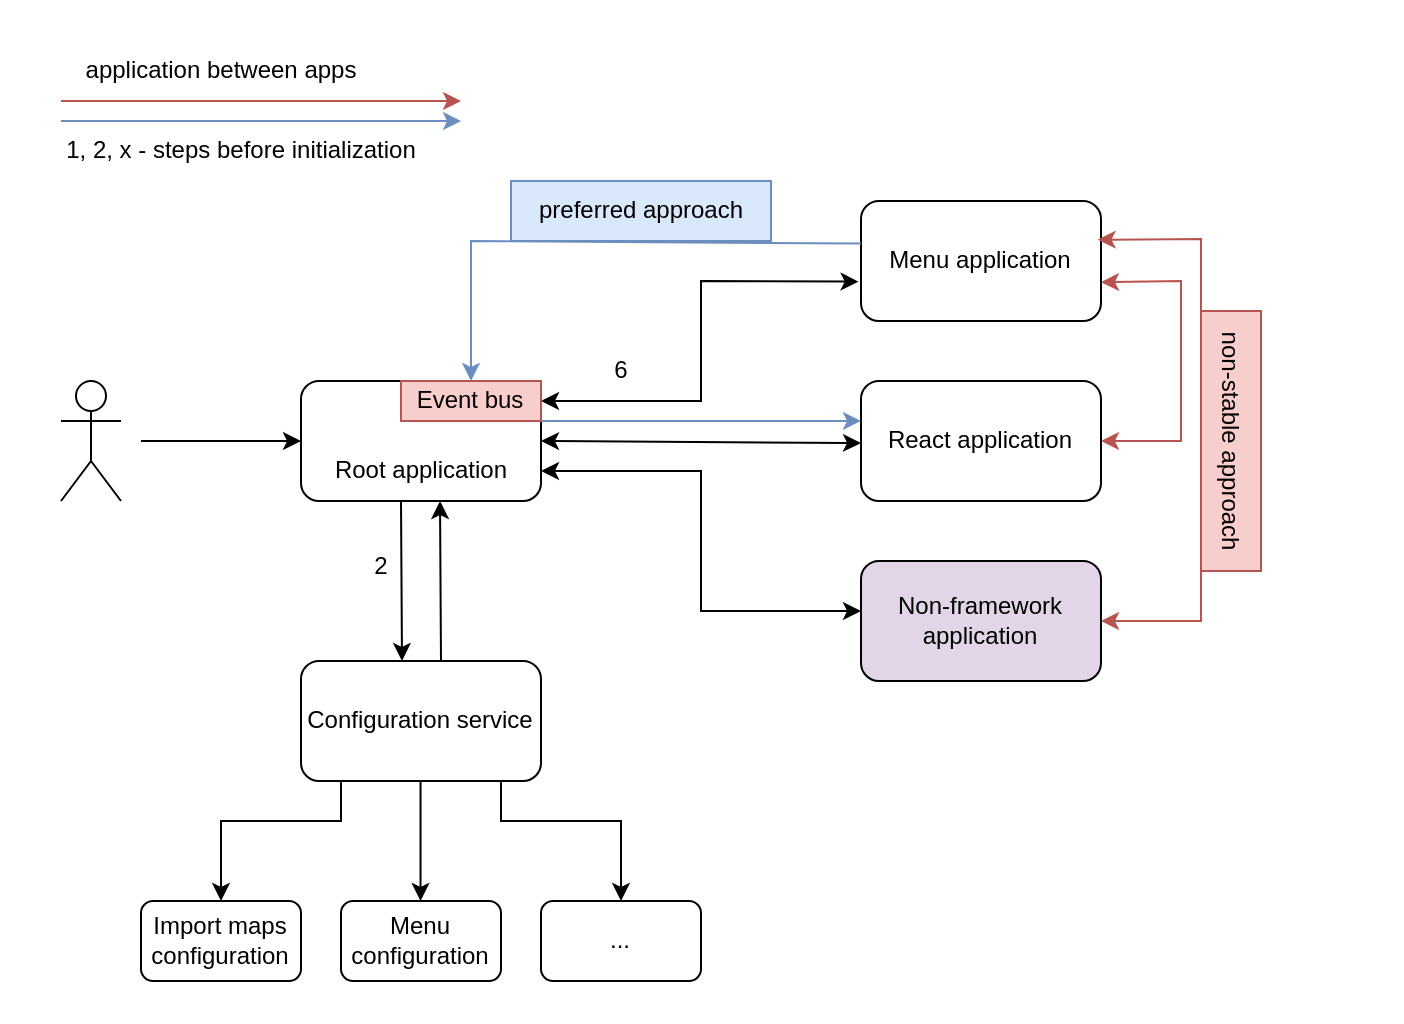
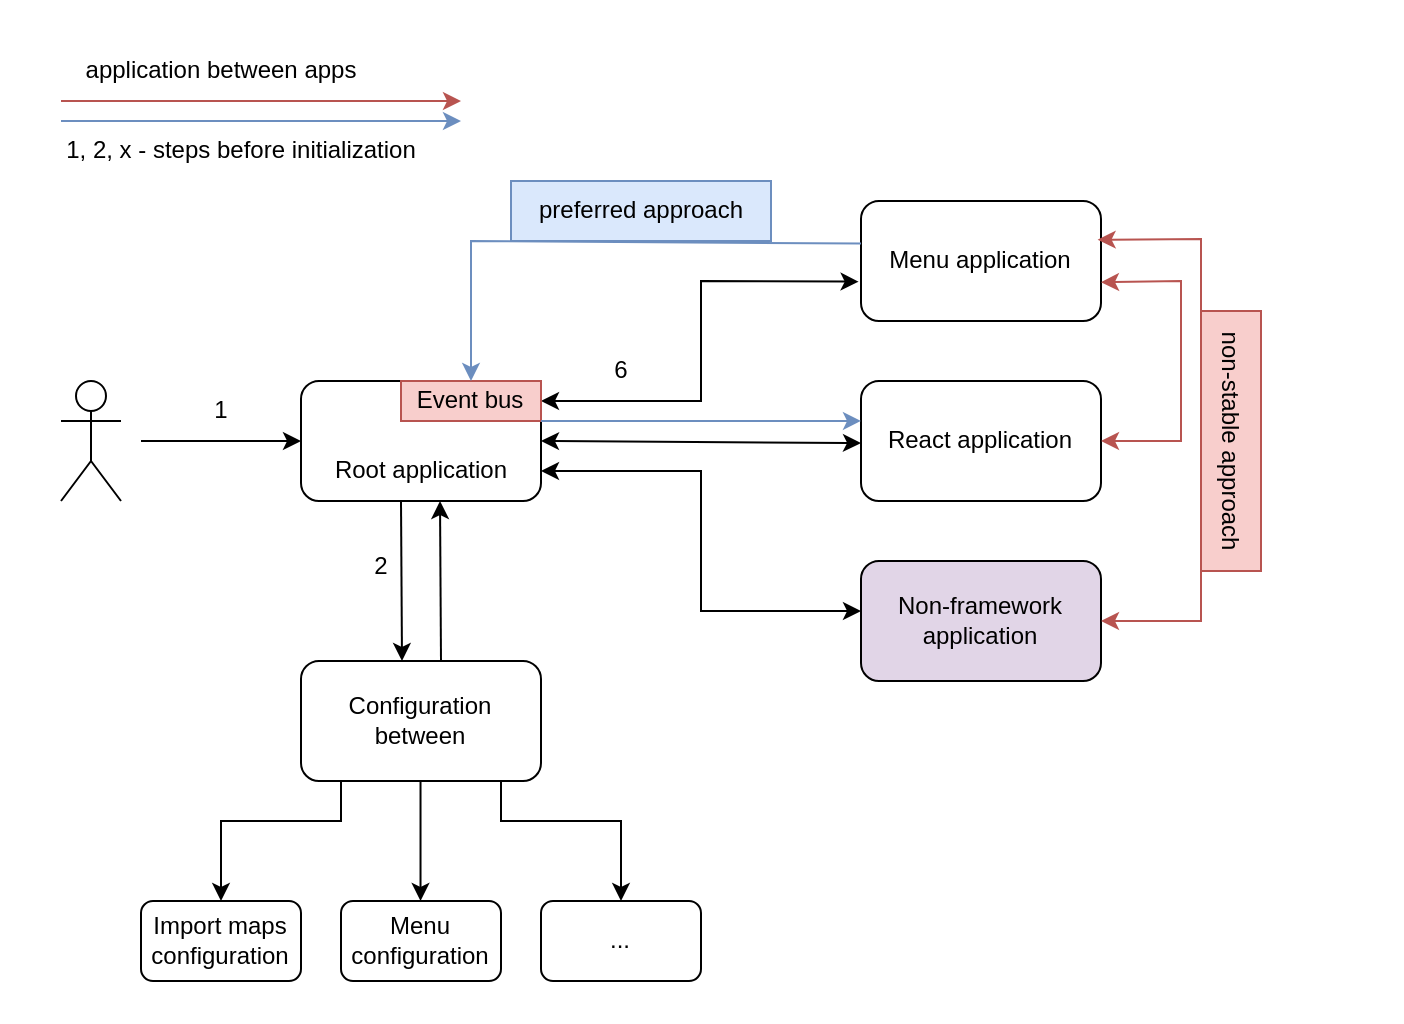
node "1": added
node "Configuration service": label "Configuration service" -> "Configuration between"
